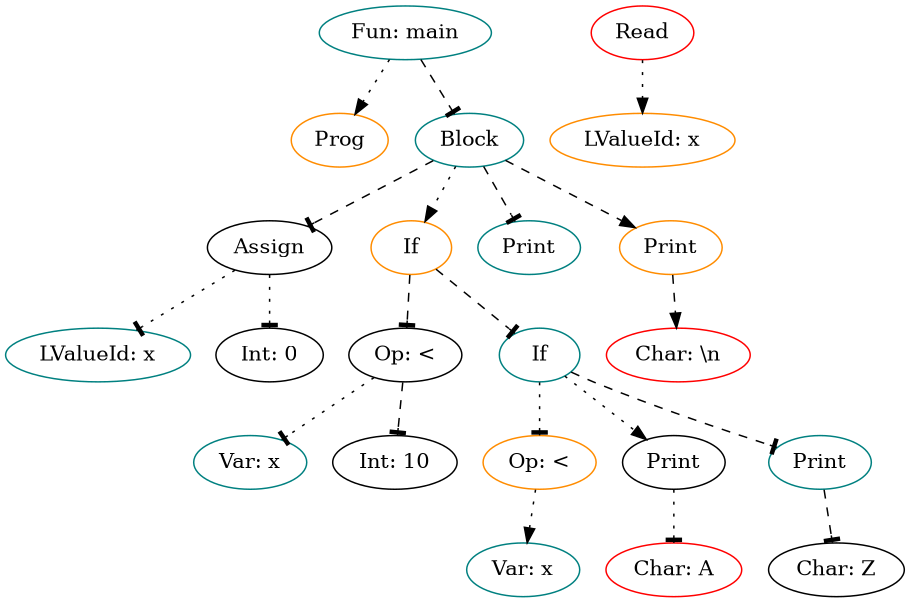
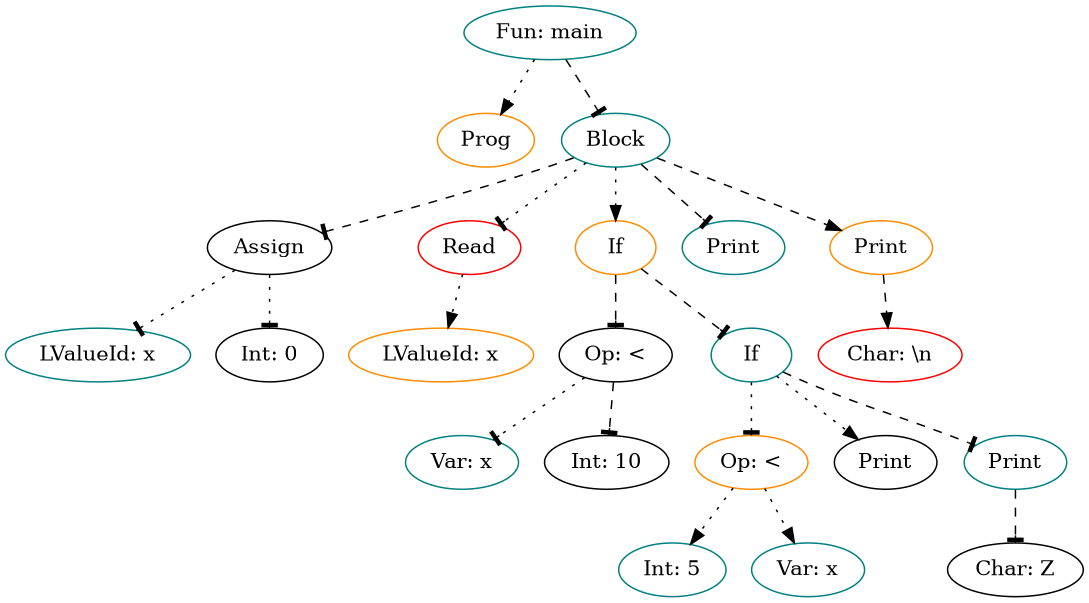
edge "Block" -> "Read": added
node "Int: 5": added
node "Char: A": removed
